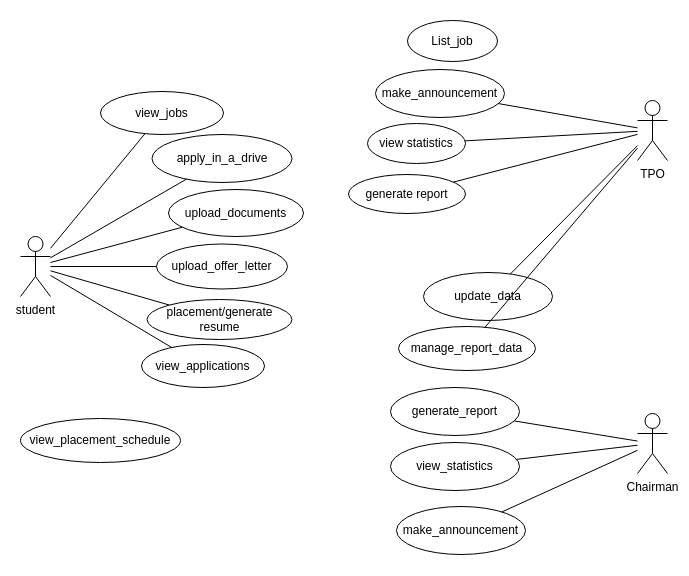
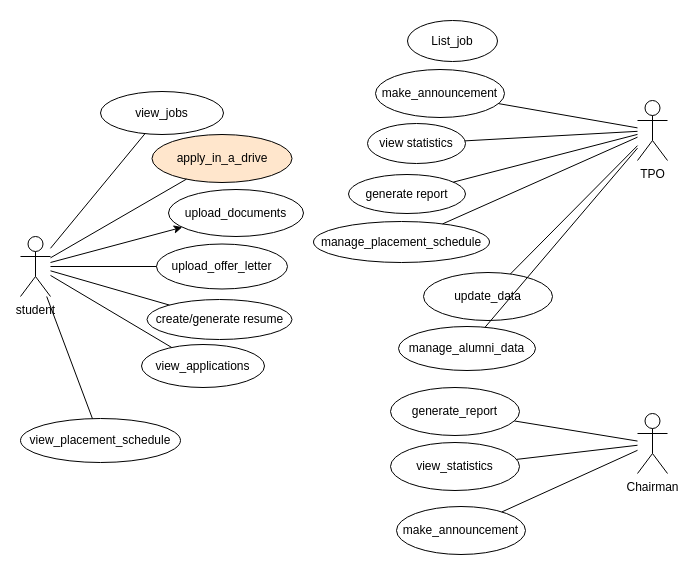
node "apply_in_a_drive": fillcolor #ffffff -> #ffe6cc
edge "TPO" -- "manage_placement_schedule": added
edge "upload_documents" -- "student": arrowhead none -> classic
node "manage_placement_schedule": added
node "placement/generate resume": label "placement/generate resume" -> "create/generate resume"
node "manage_report_data": label "manage_report_data" -> "manage_alumni_data"
edge "student" -- "view_placement_schedule": added
